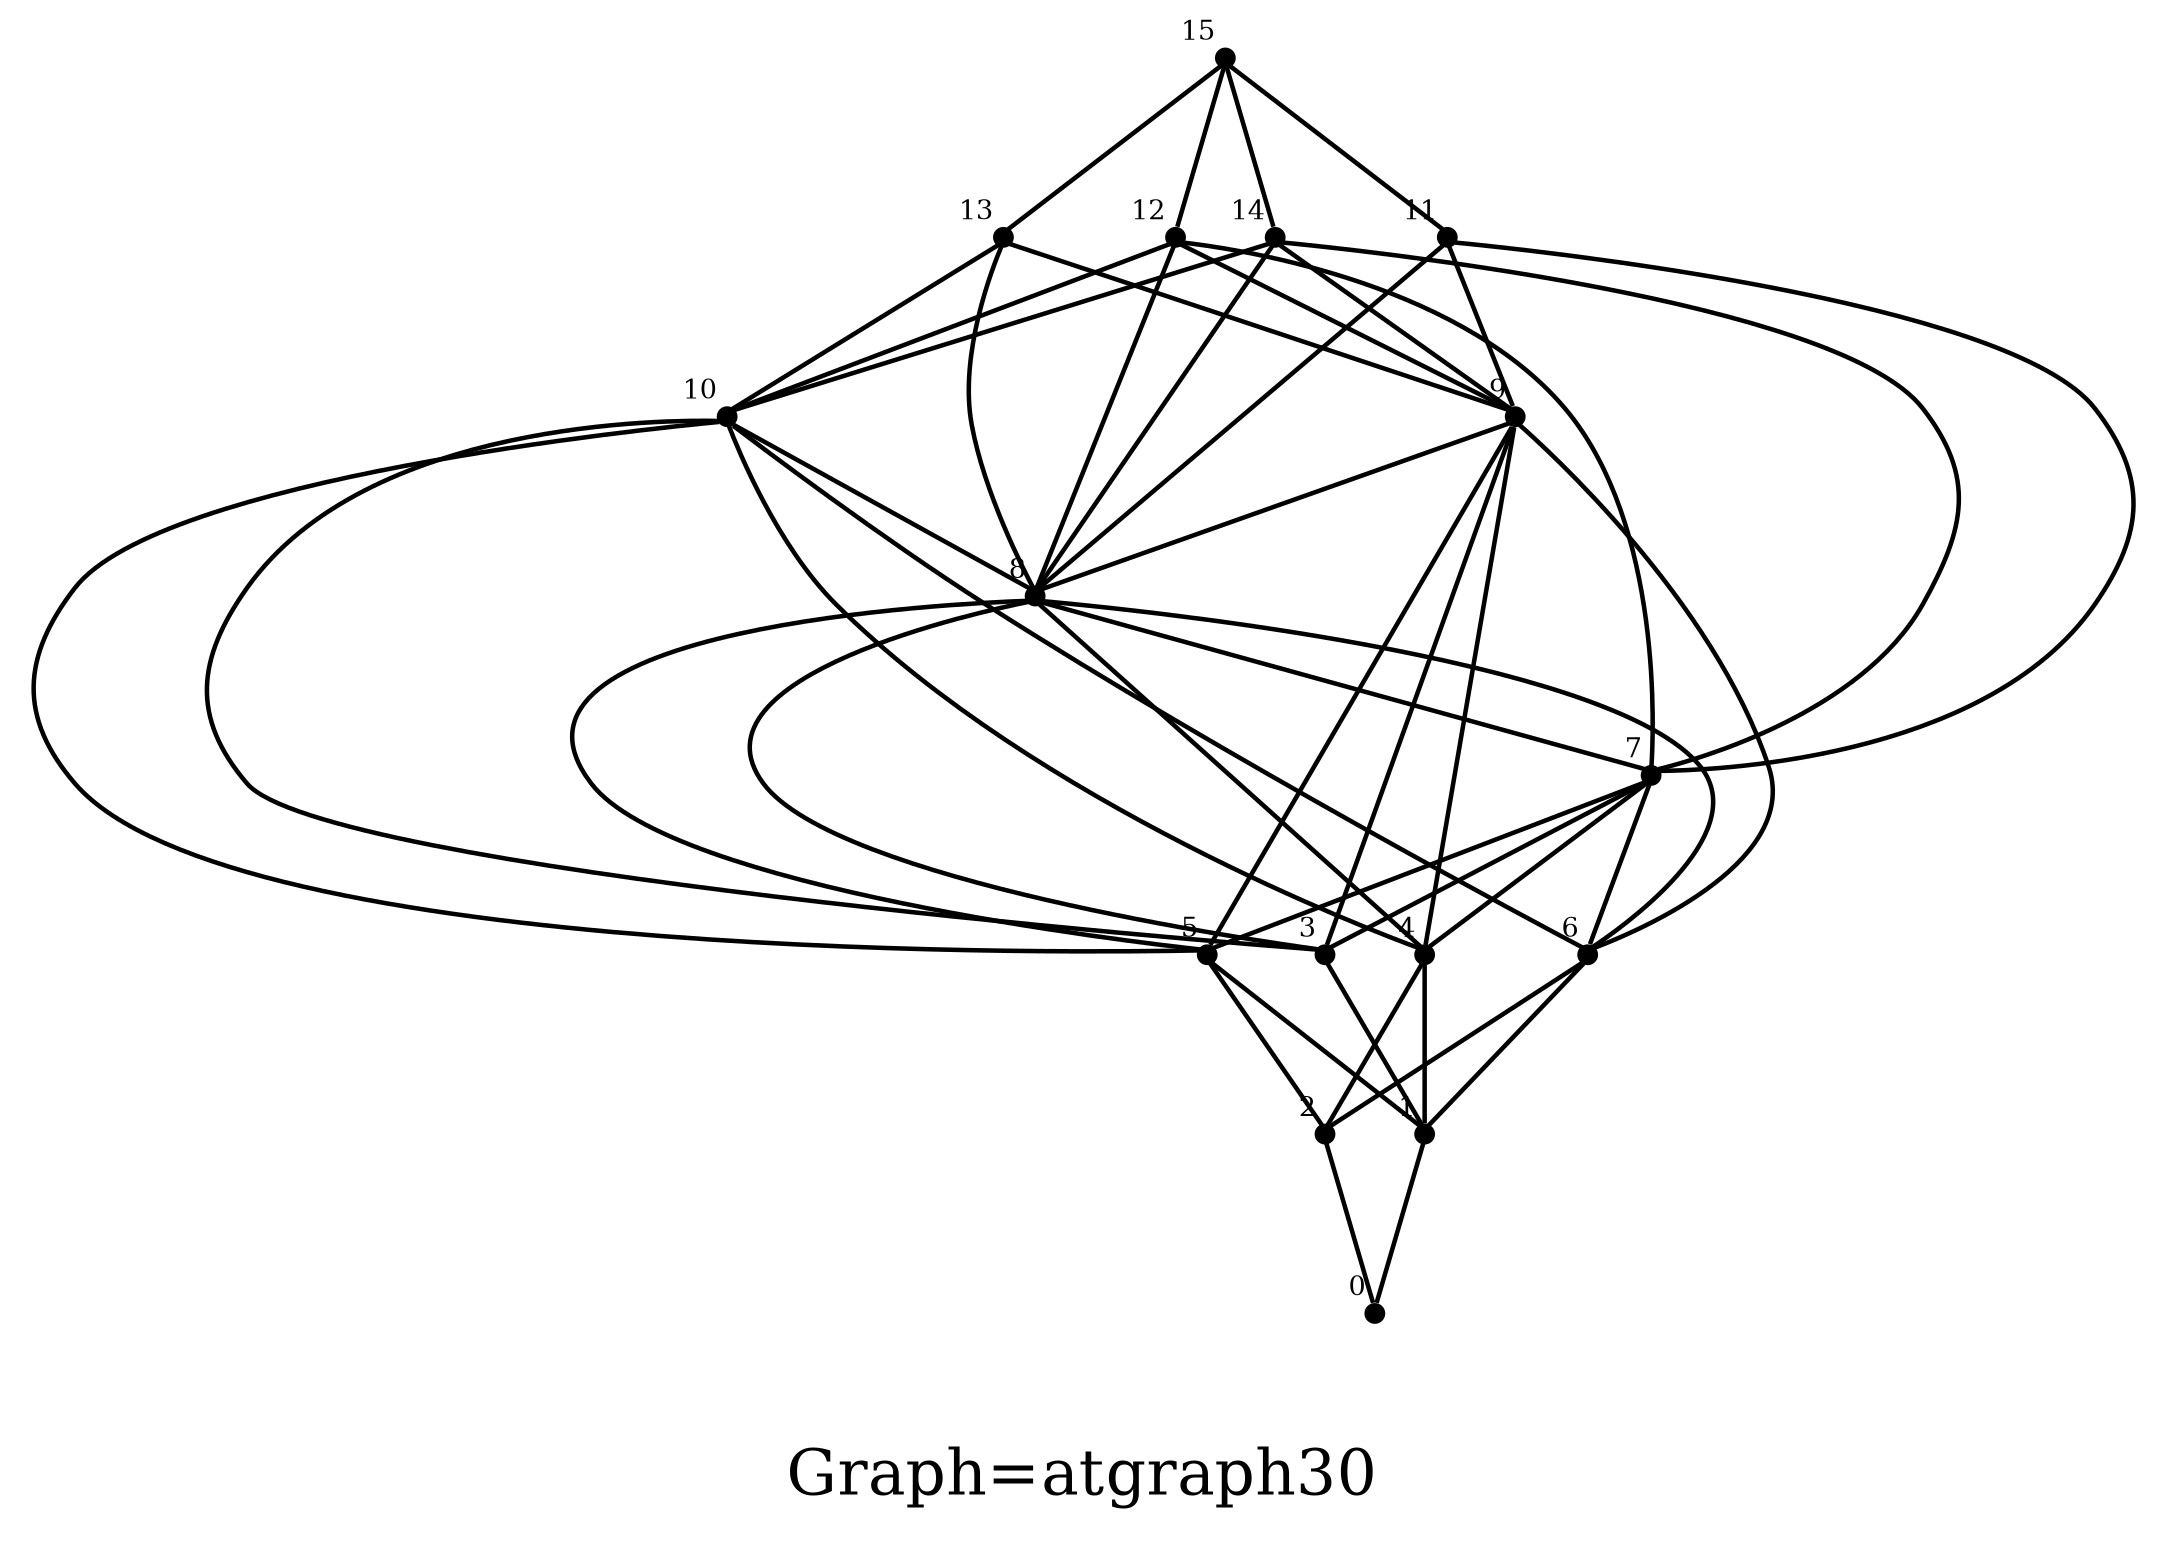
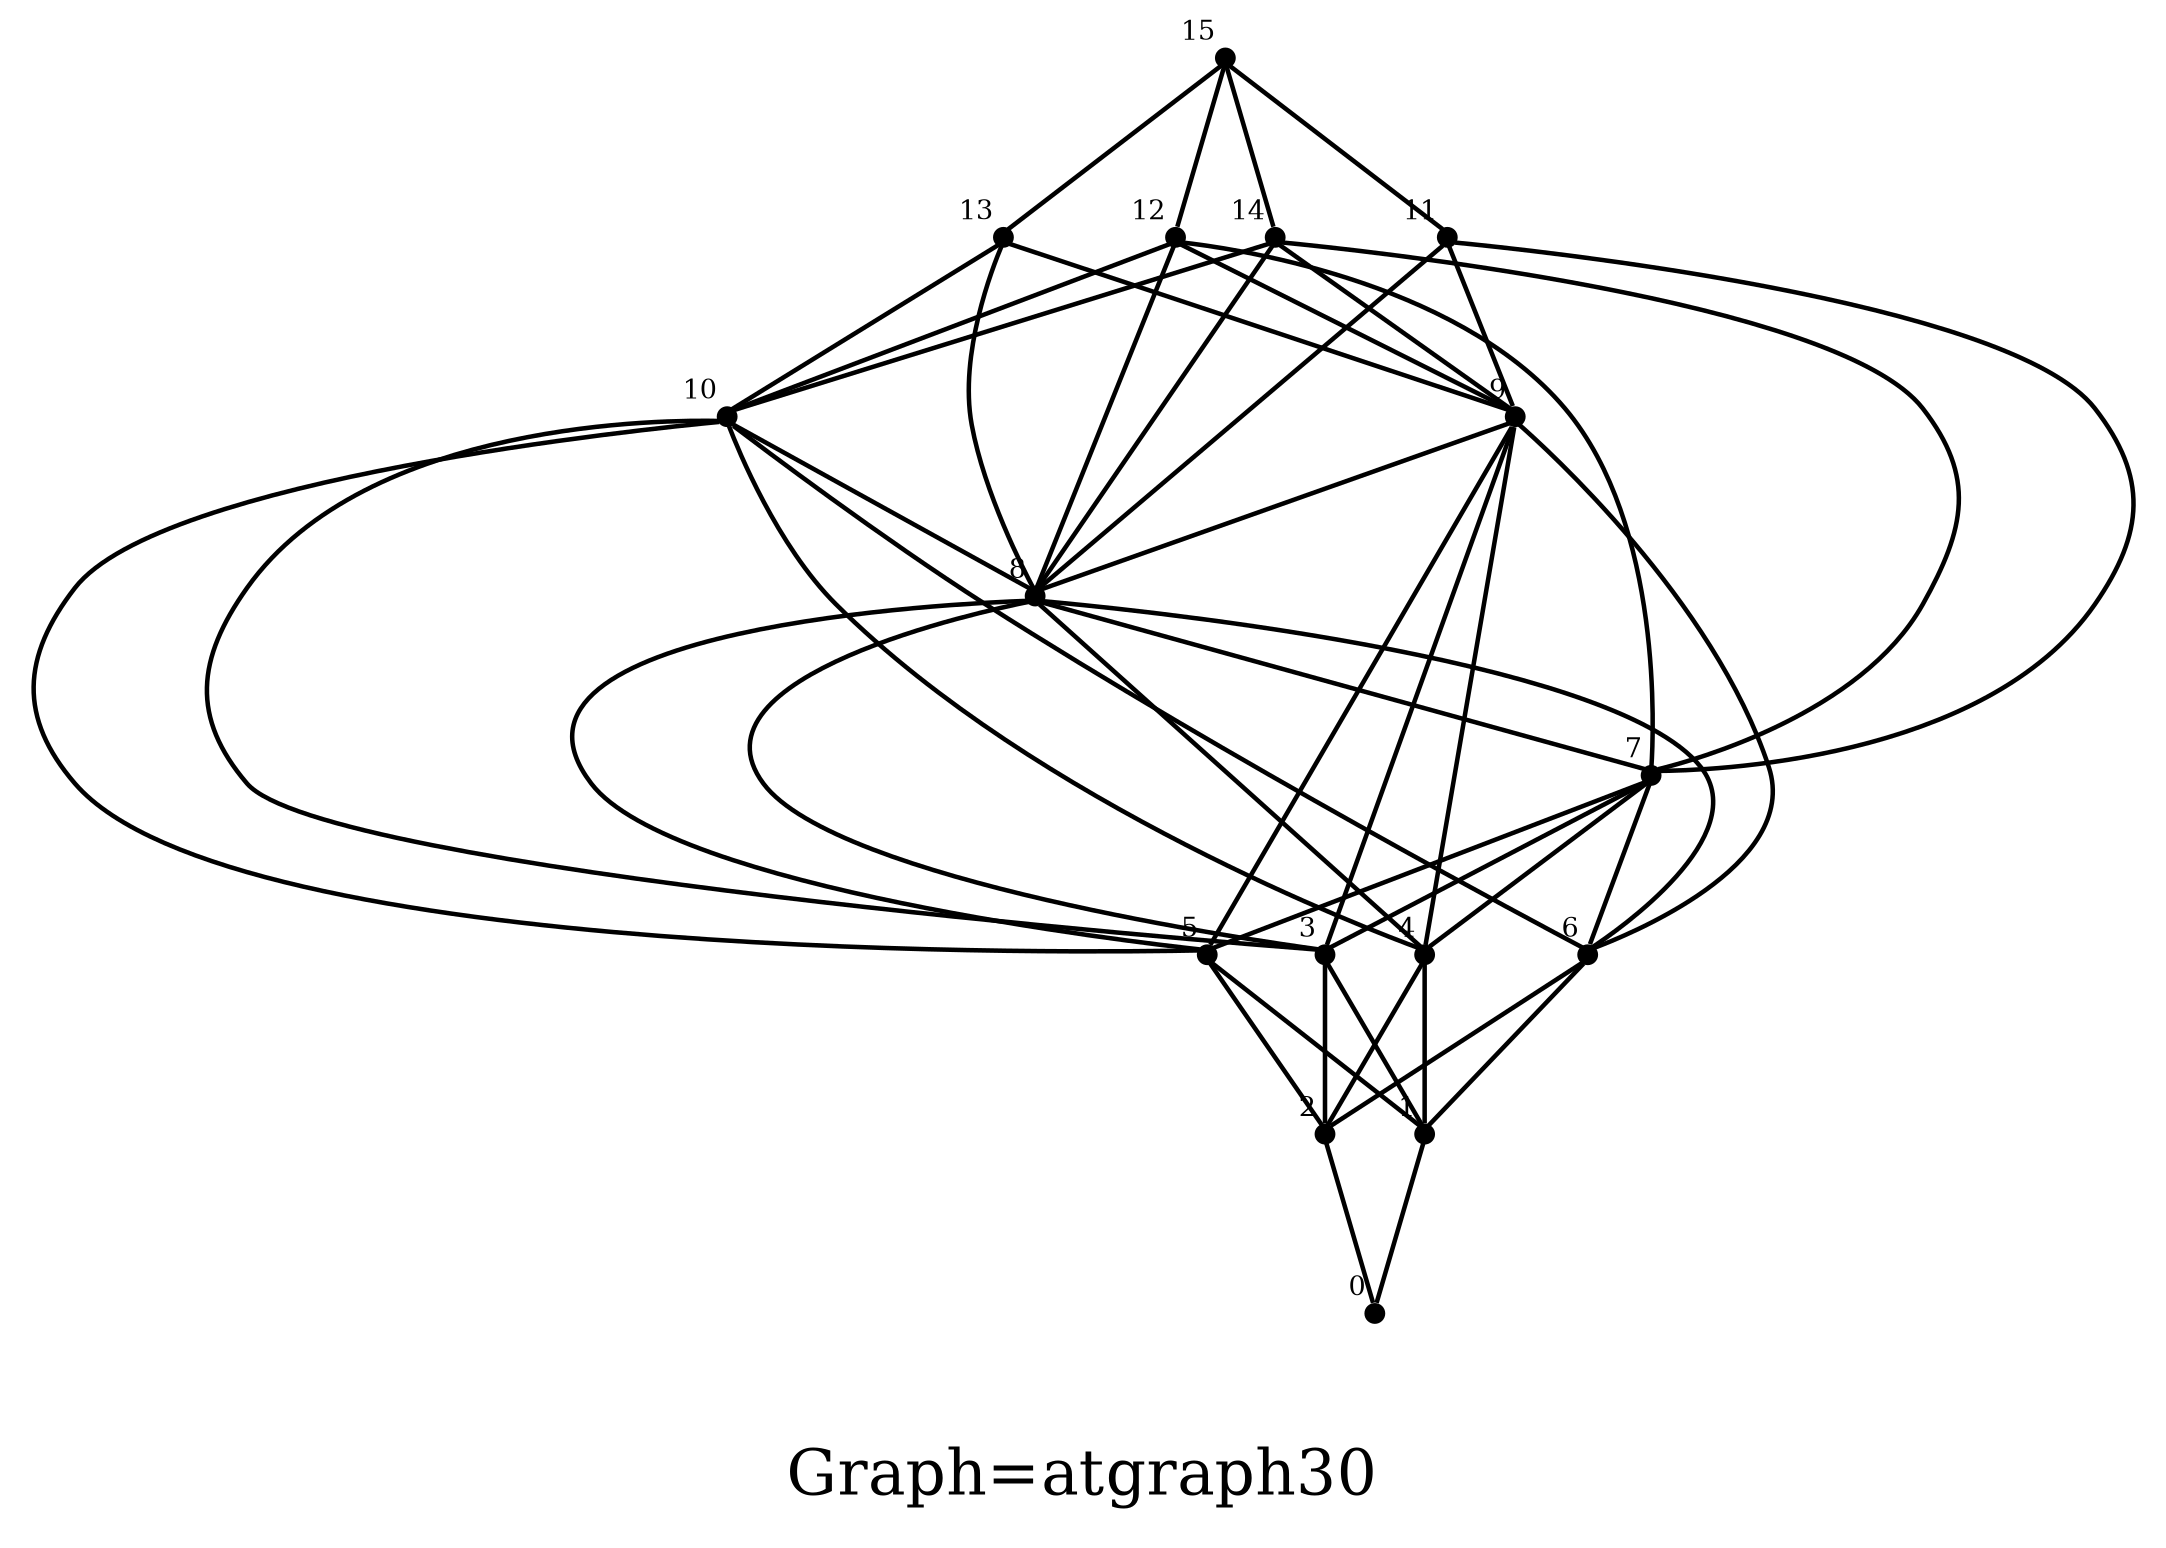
edge "3" -- "2": added
